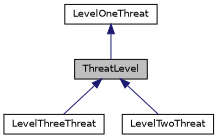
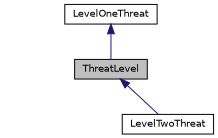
node "LevelThreeThreat": removed
